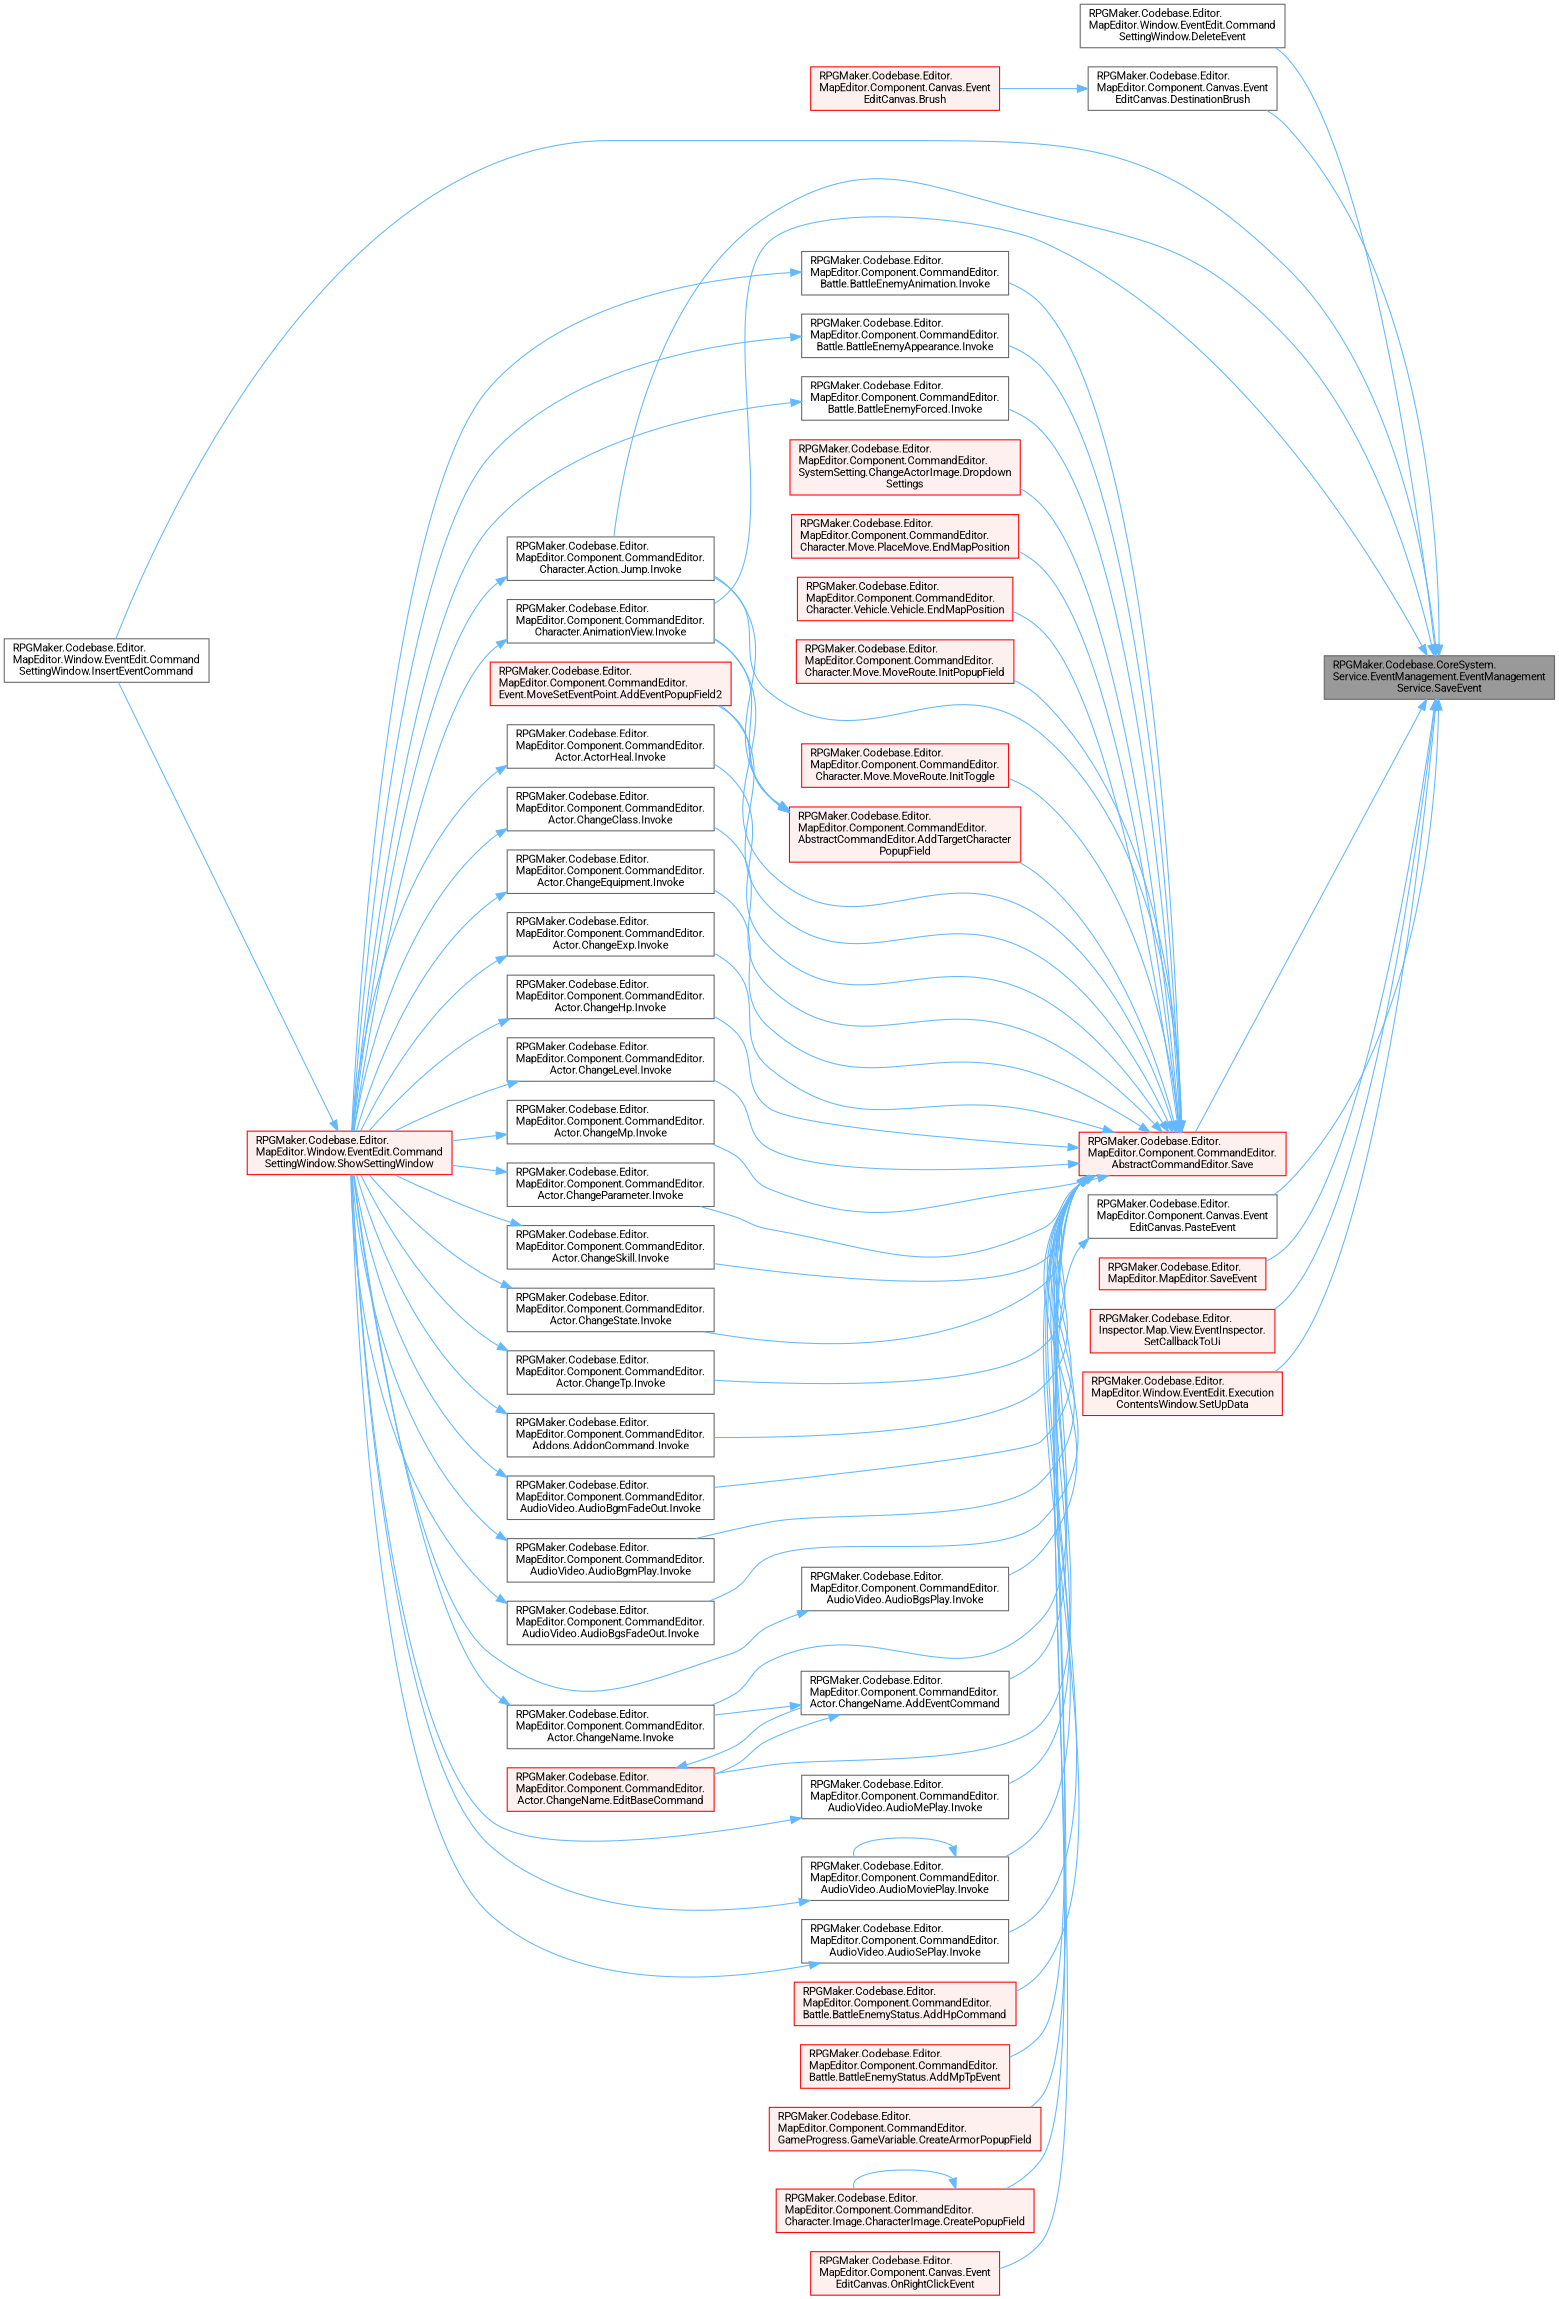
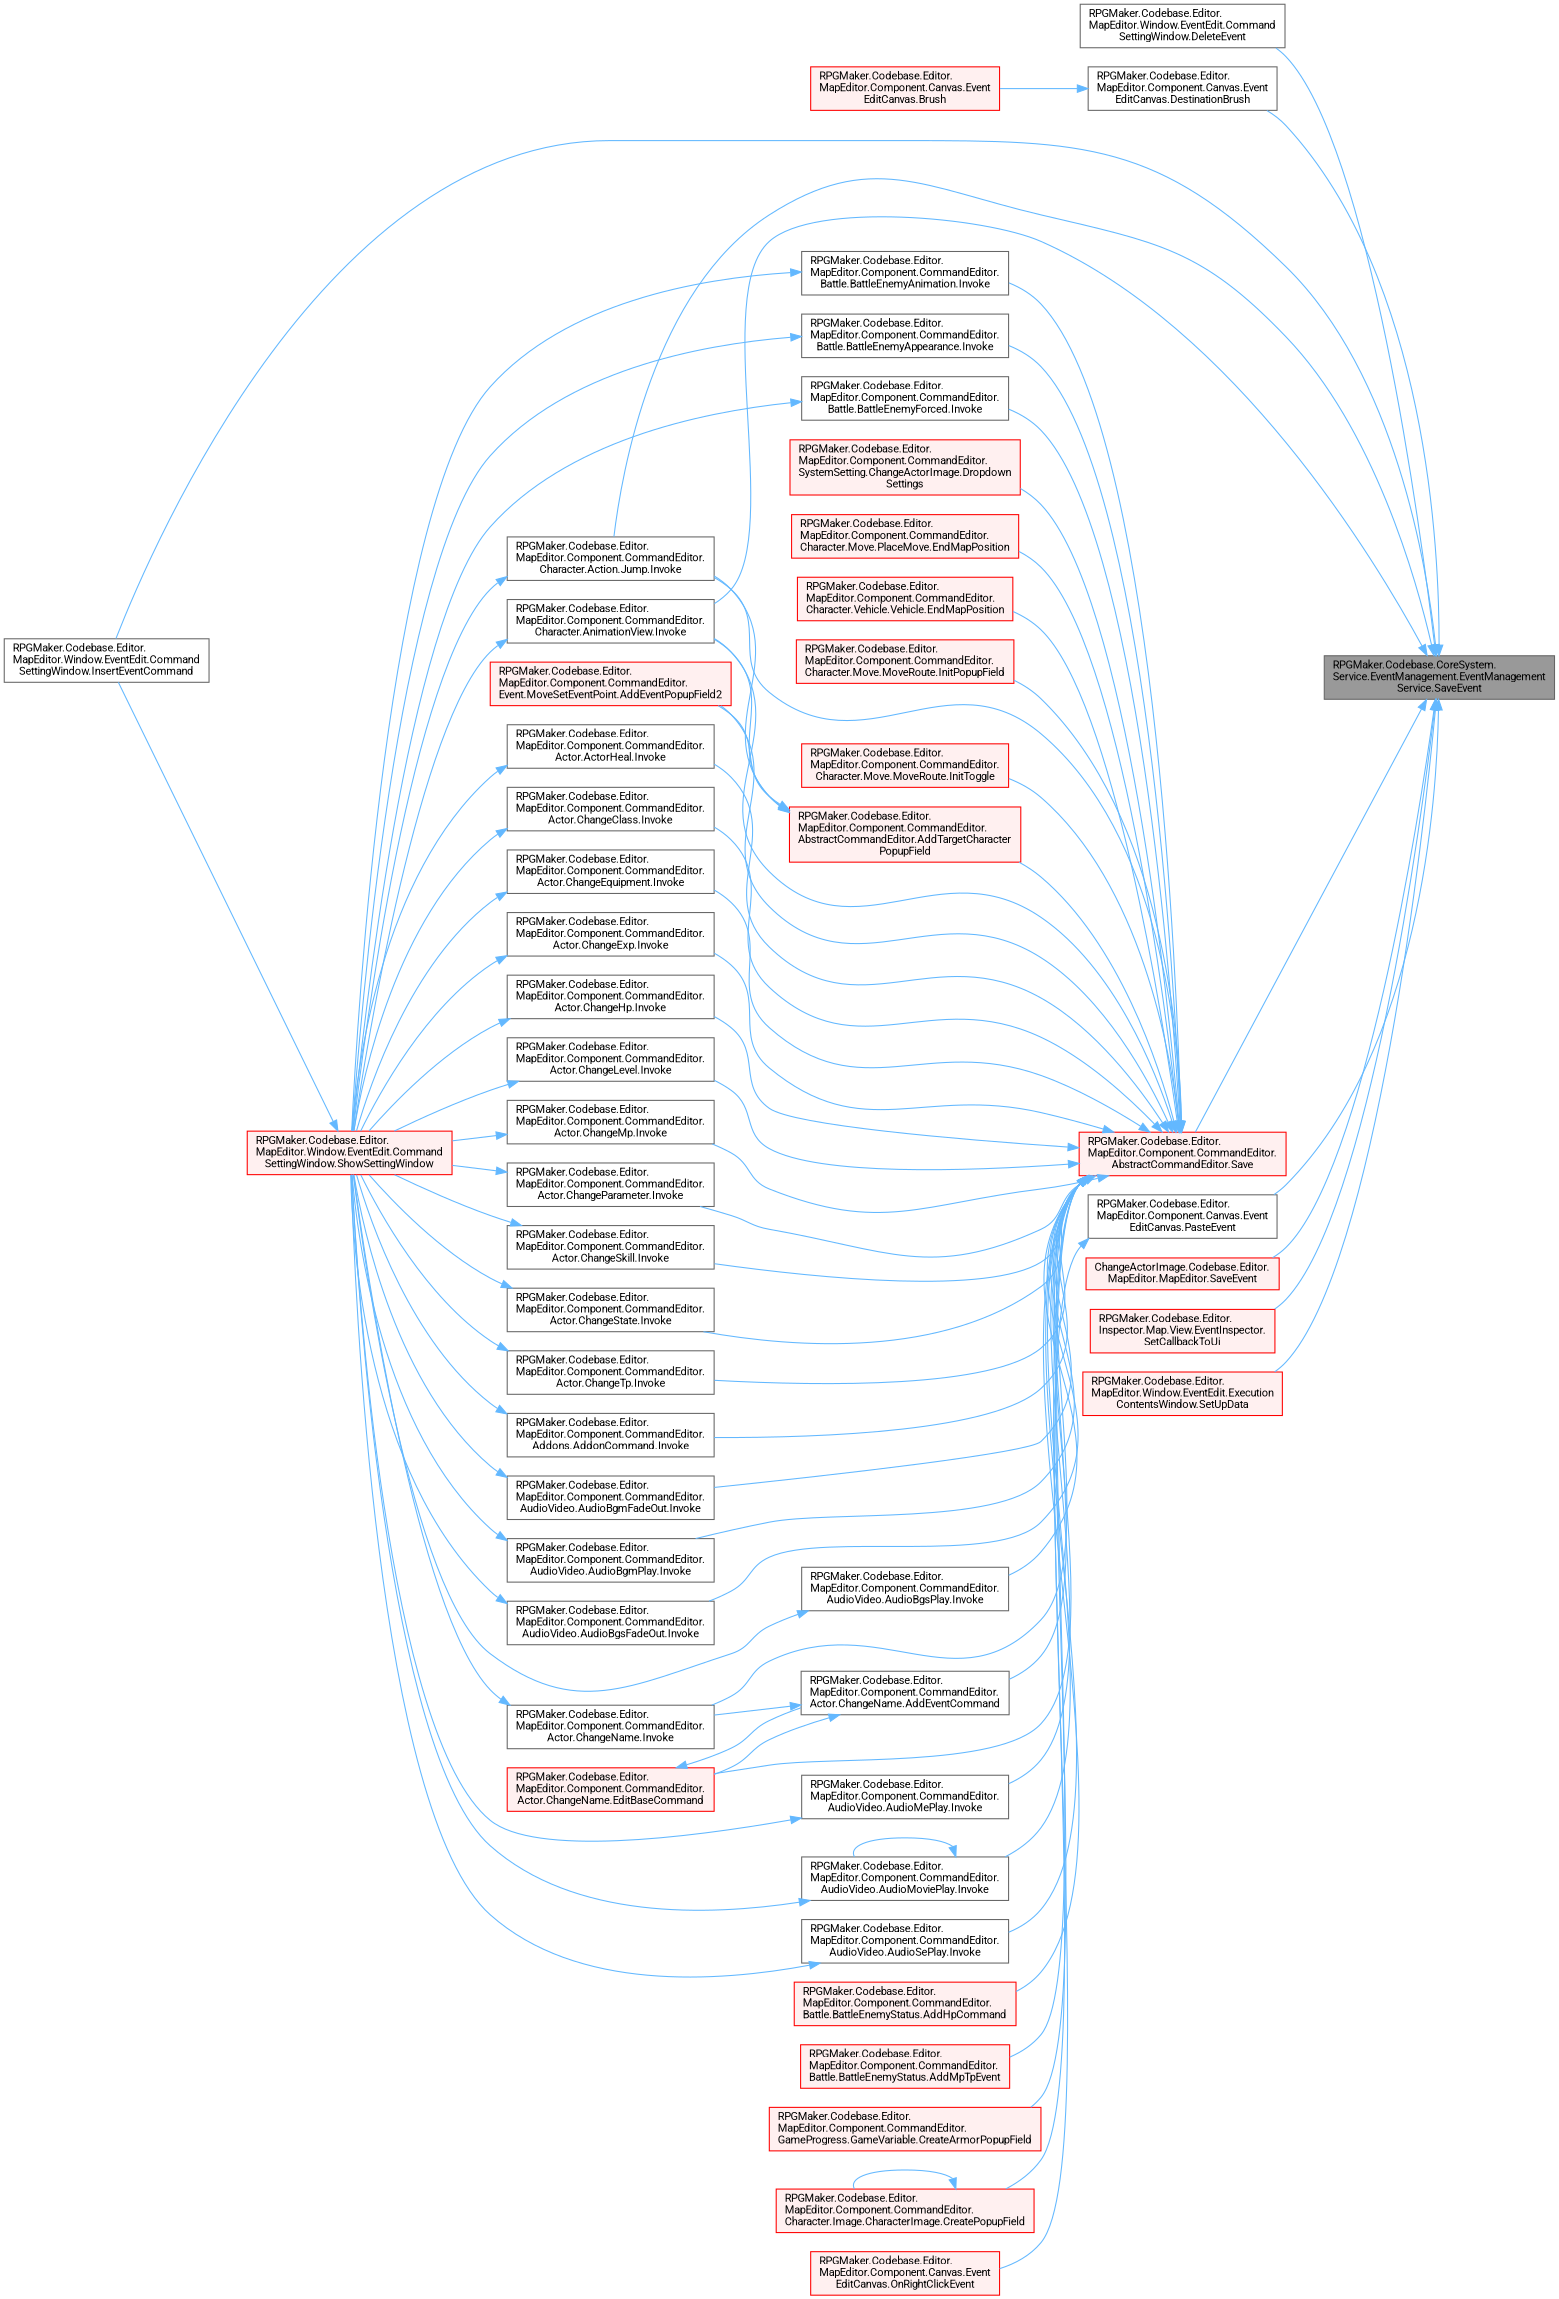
node "RPGMaker.Codebase.Editor. MapEditor.MapEditor.SaveEvent": label "RPGMaker.Codebase.Editor. MapEditor.MapEditor.SaveEvent" -> "ChangeActorImage.Codebase.Editor. MapEditor.MapEditor.SaveEvent"
